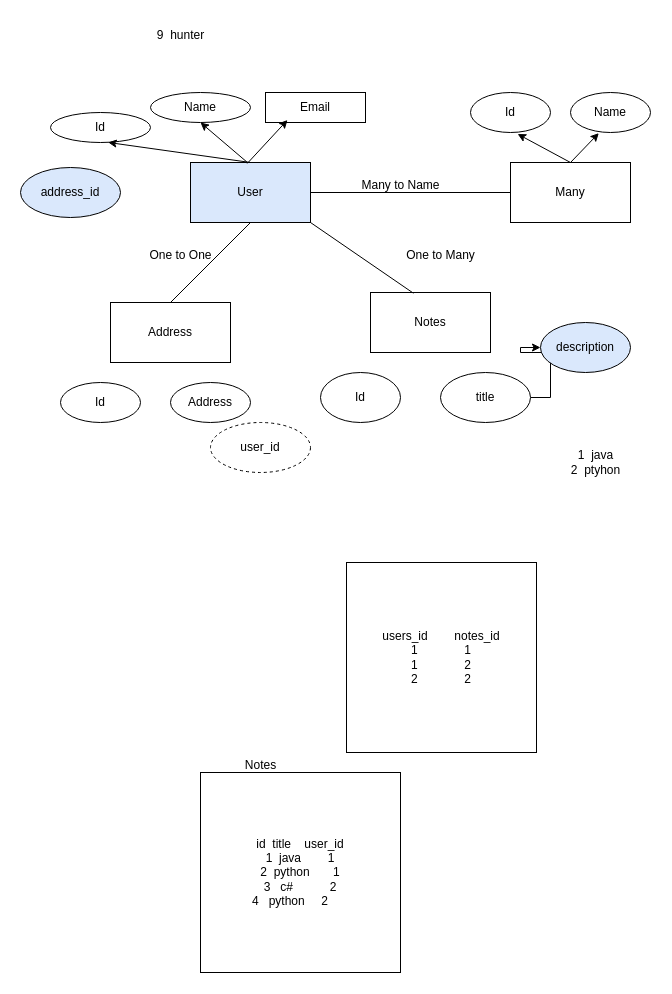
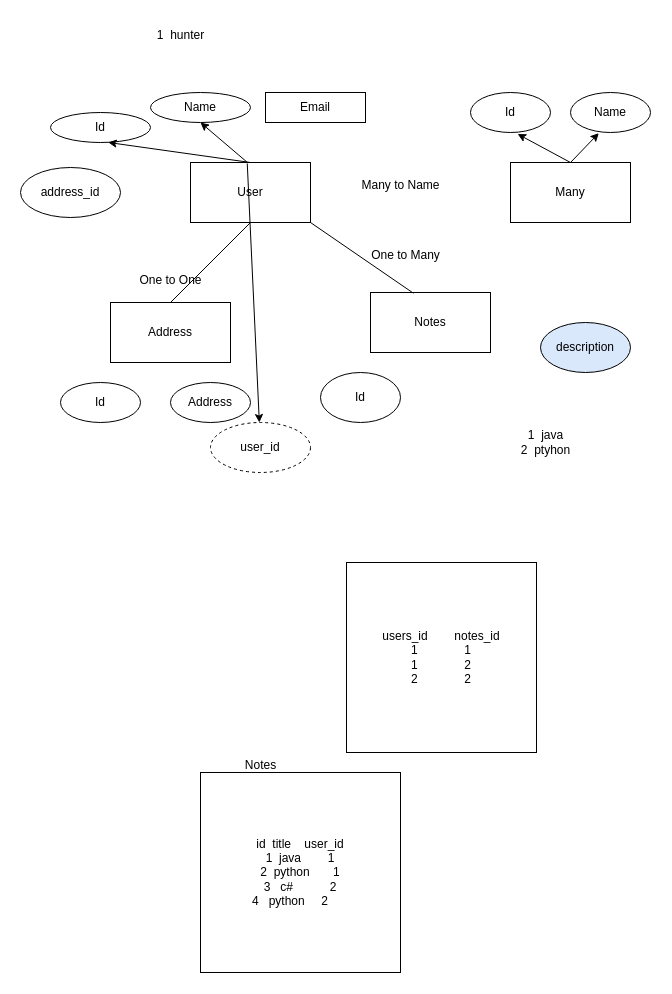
node "9 hunter": label "9 hunter" -> "1 hunter"
edge "User" -> "Email": now "User" -> "user_id"
node "address_id": fillcolor #dae8fc -> #ffffff
node "User": fillcolor #dae8fc -> #ffffff
edge "User" -- "Many": removed
node "One to One": moved (181, 256) -> (171, 281)
node "One to Many": moved (441, 256) -> (406, 256)
edge "title" -> "description": removed
node "title": removed
node "1 java 2 ptyhon": moved (596, 463) -> (546, 443)
